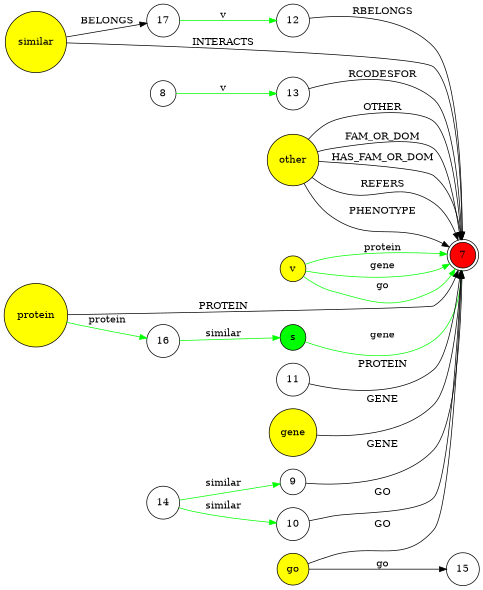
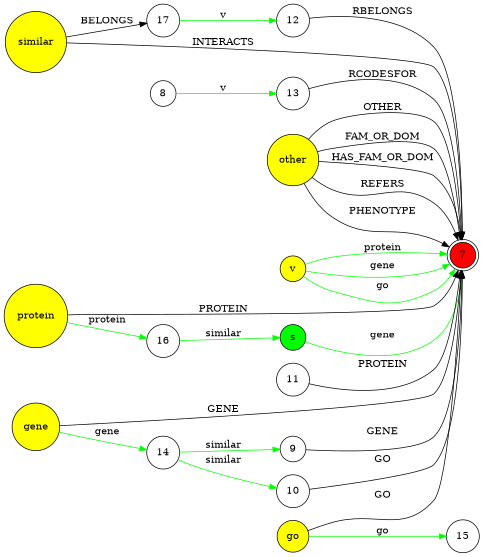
edge "gene" -> "14": added, label "gene"
edge "go" -> "15": color black -> green
